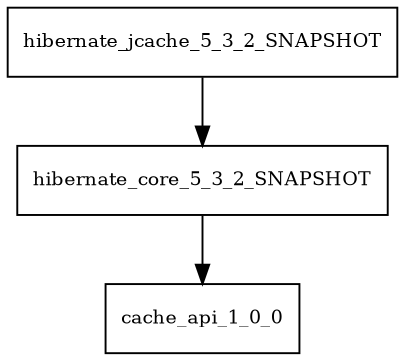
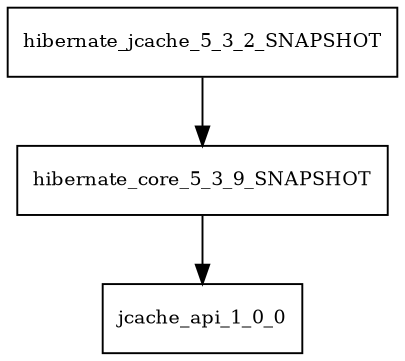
node "hibernate_core_5_3_2_SNAPSHOT": label "hibernate_core_5_3_2_SNAPSHOT" -> "hibernate_core_5_3_9_SNAPSHOT"
node "cache_api_1_0_0": label "cache_api_1_0_0" -> "jcache_api_1_0_0"
